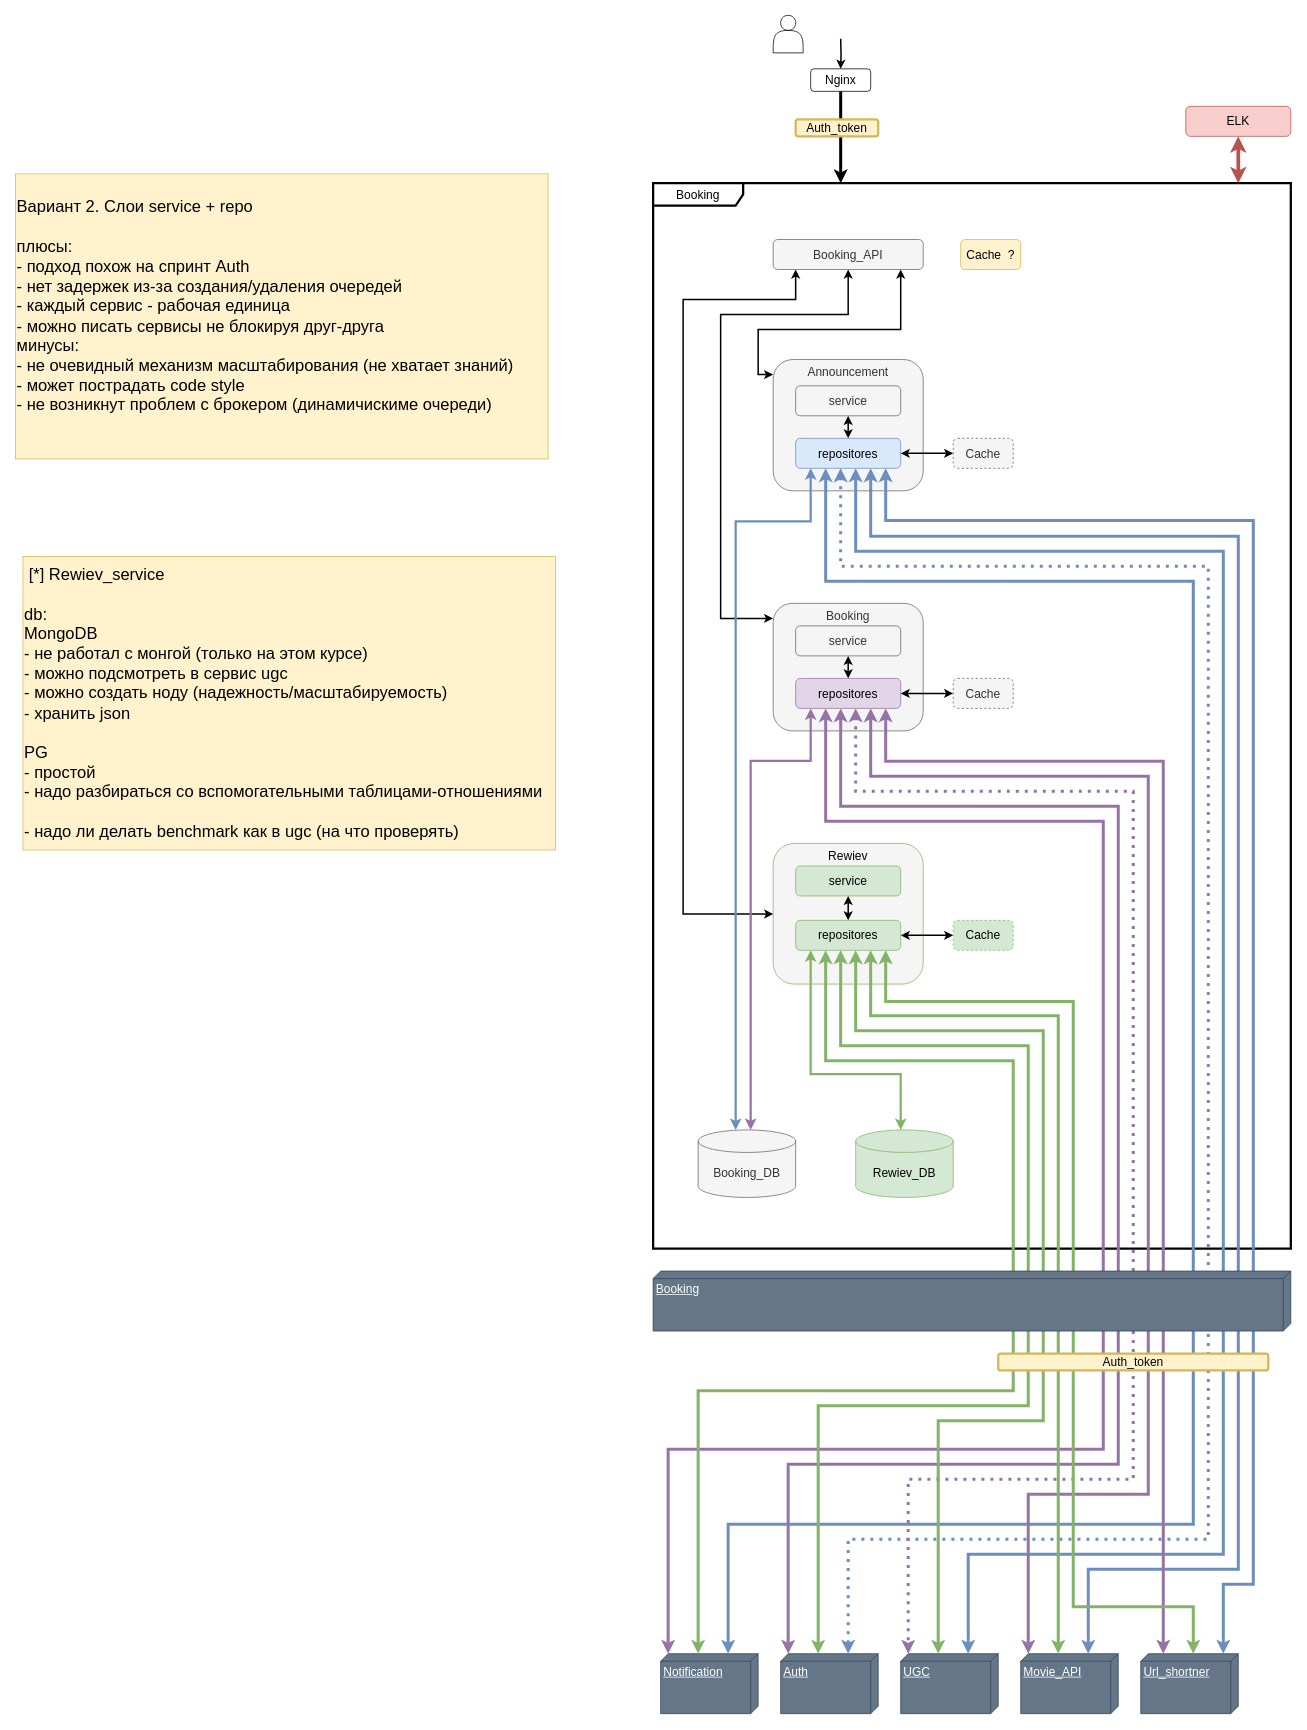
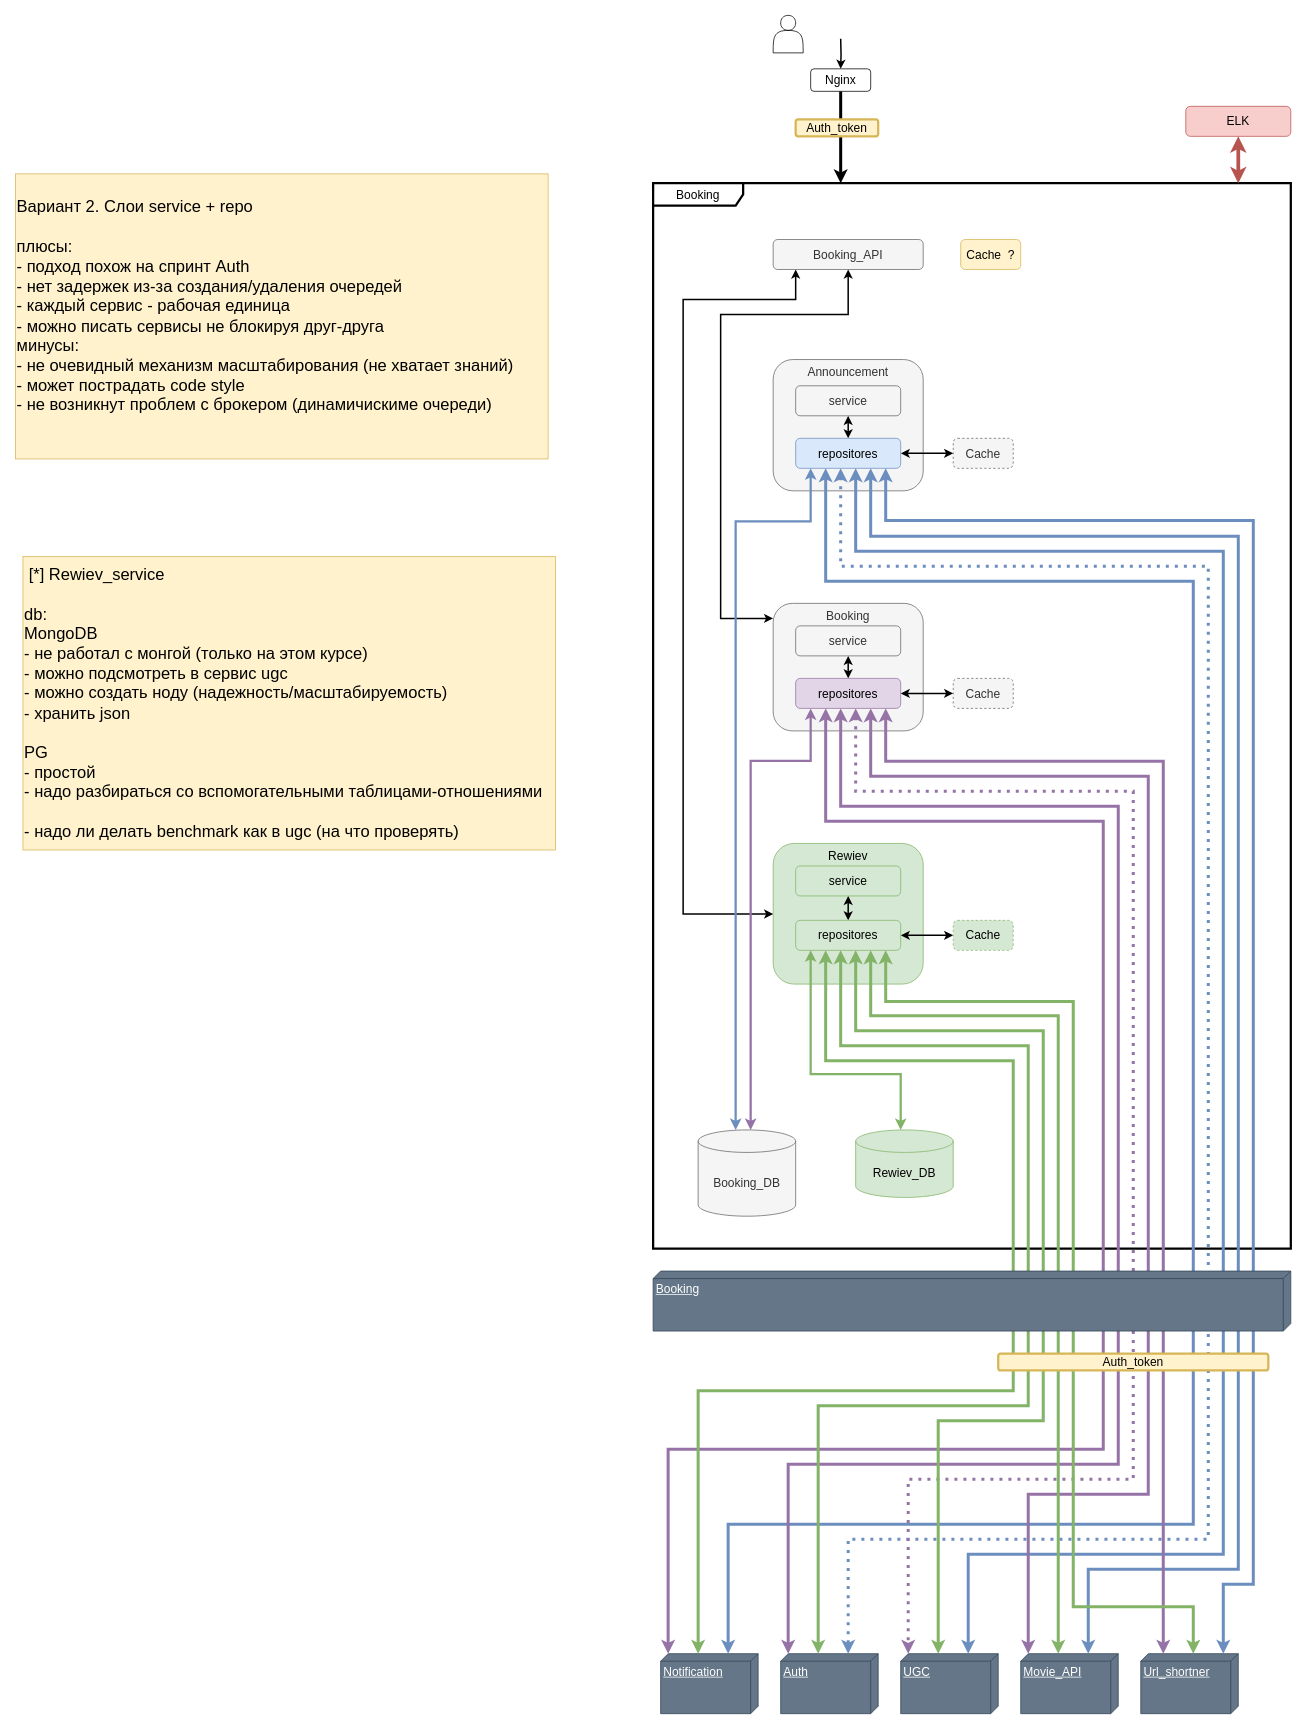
edge "Booking_API" -- "Announcement": removed
node "Rewiev": fillcolor #f5f5f5 -> #d5e8d4
node "Booking_DB": size 98x68 -> 98x86
